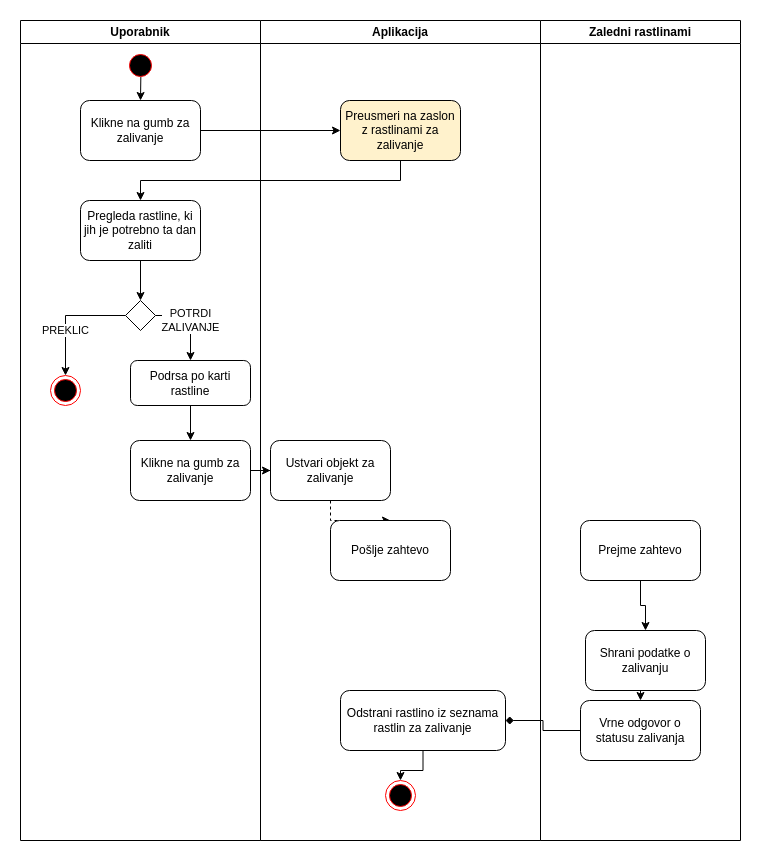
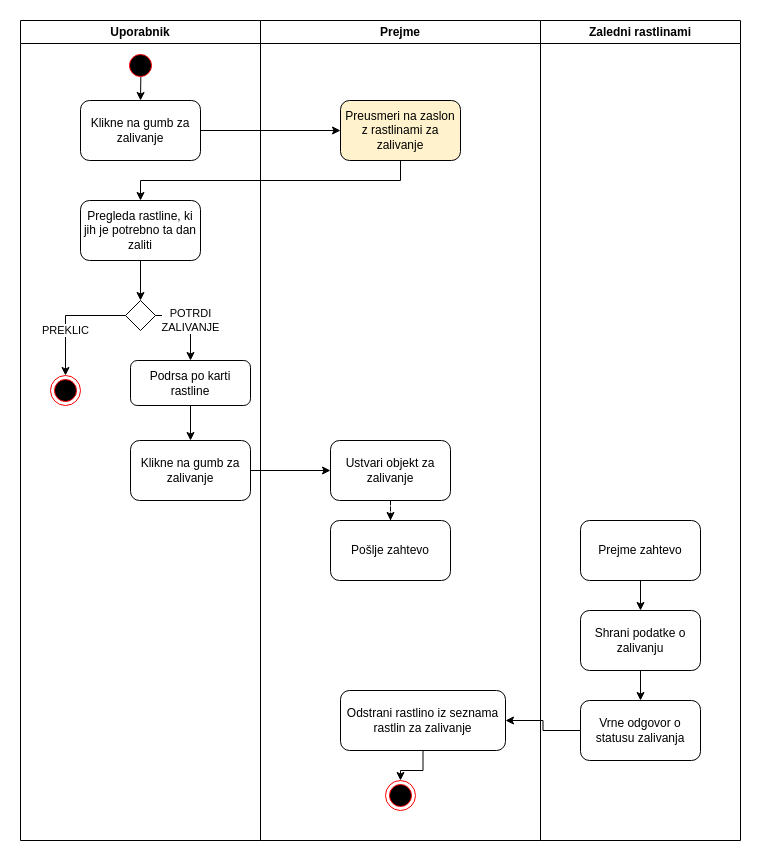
node "Aplikacija": label "Aplikacija" -> "Prejme"
node "Ustvari objekt za zalivanje": moved (331, 471) -> (391, 471)
node "Shrani podatke o zalivanju": moved (646, 661) -> (641, 641)
edge "Vrne odgovor o statusu zalivanja" -> "Odstrani rastlino iz seznama rastlin za zalivanje": arrowhead diamond -> classic
